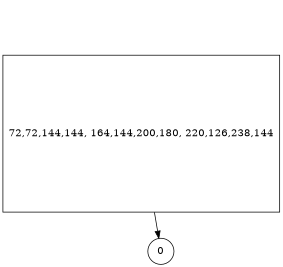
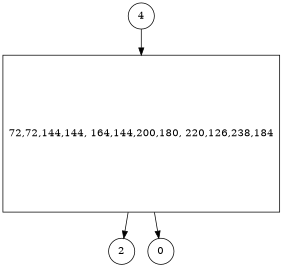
node "4": added
node "72,72,144,144, 164,144,200,180, 220,126,238,144": label "72,72,144,144, 164,144,200,180, 220,126,238,144" -> "72,72,144,144, 164,144,200,180, 220,126,238,184"
node "2": added
